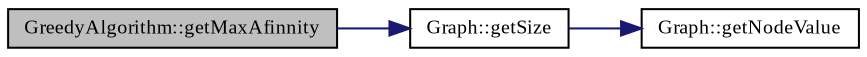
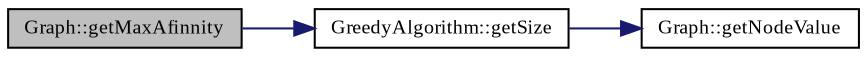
node "GreedyAlgorithm::getMaxAfinnity": label "GreedyAlgorithm::getMaxAfinnity" -> "Graph::getMaxAfinnity"
node "Graph::getSize": label "Graph::getSize" -> "GreedyAlgorithm::getSize"
